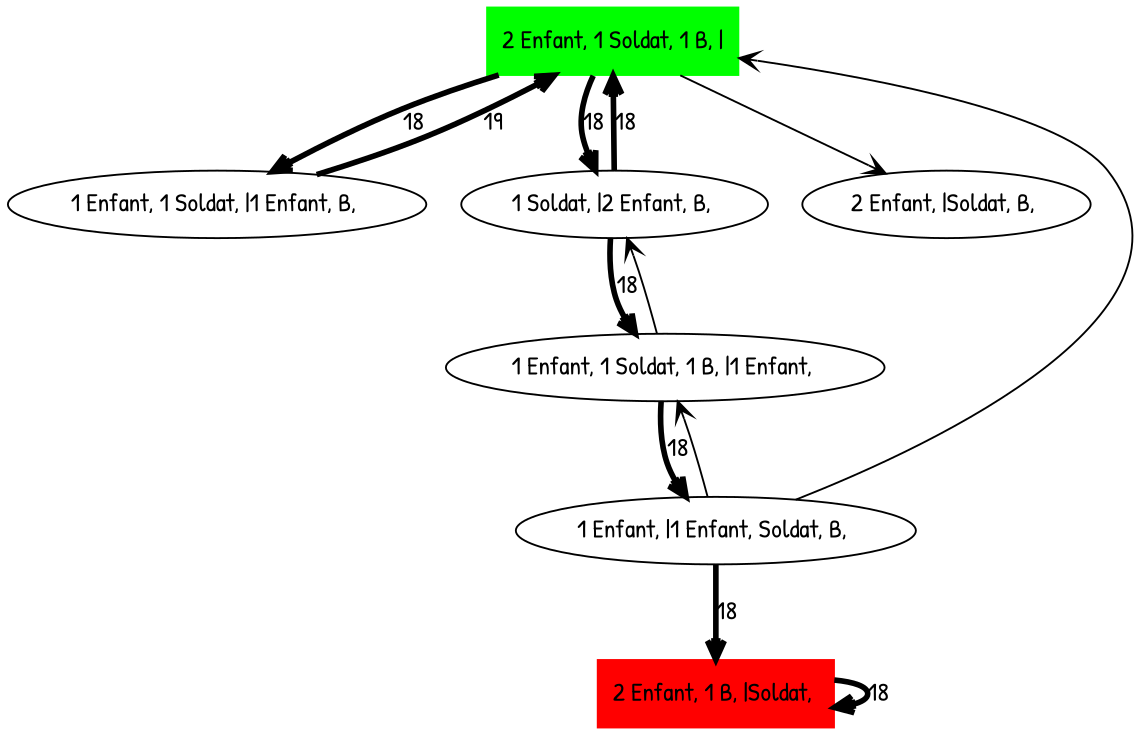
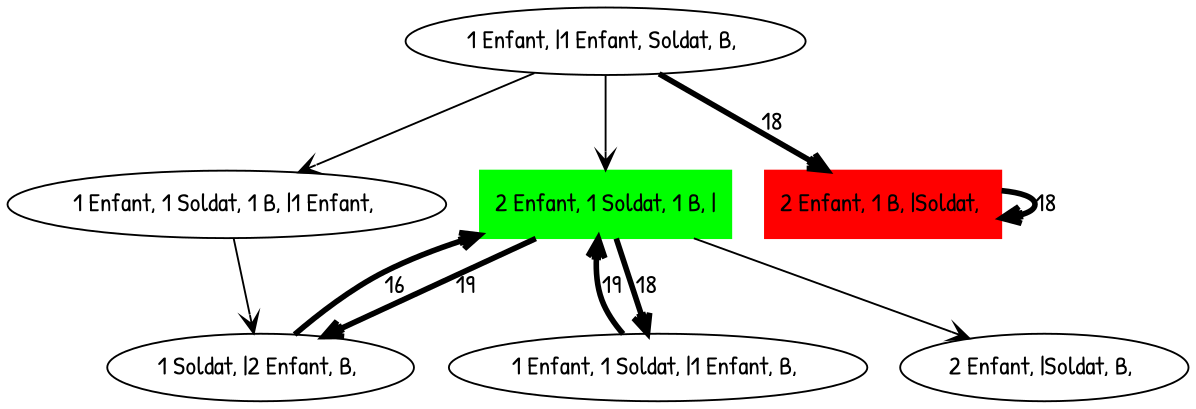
edge "2 Enfant, 1 Soldat, 1 B, |" -> "1 Soldat, |2 Enfant, B,": label "18" -> "19"
edge "1 Soldat, |2 Enfant, B," -> "2 Enfant, 1 Soldat, 1 B, |": label "18" -> "16"
edge "1 Soldat, |2 Enfant, B," -> "1 Enfant, 1 Soldat, 1 B, |1 Enfant,": removed, label "18"
edge "1 Enfant, 1 Soldat, 1 B, |1 Enfant," -> "1 Enfant, |1 Enfant, Soldat, B,": removed, label "18"
